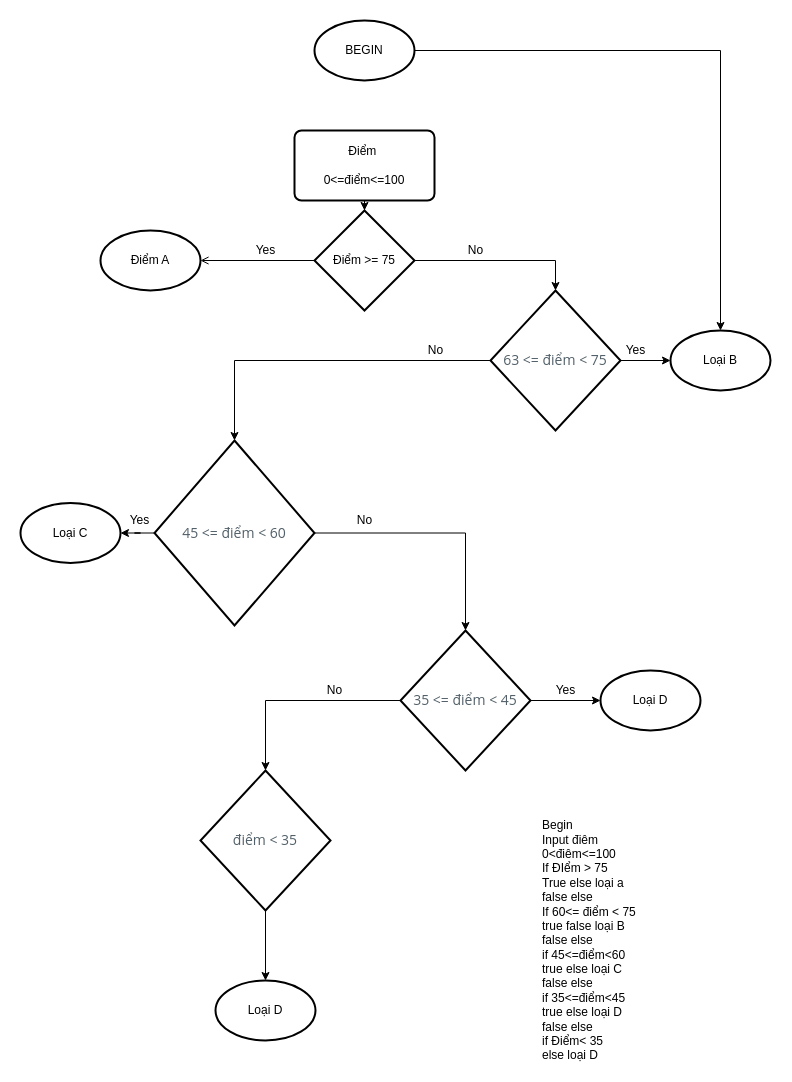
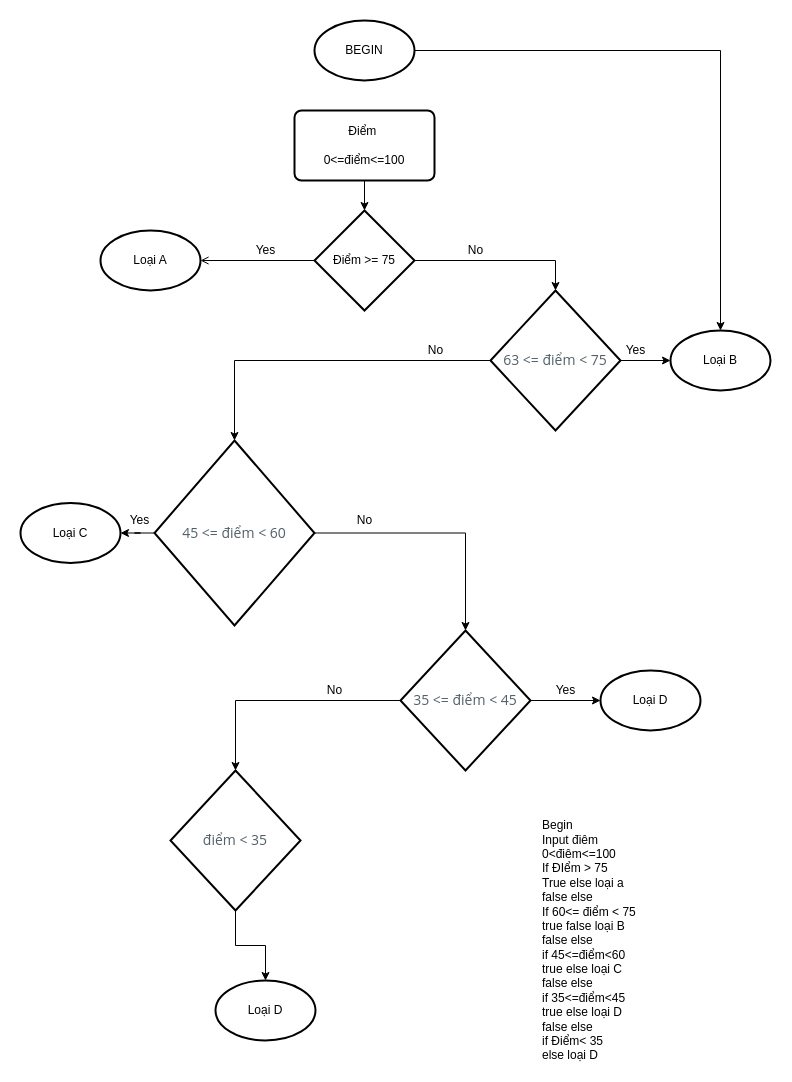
node "Điểm 0<=điểm<=100": moved (365, 166) -> (365, 146)
node "Điểm A": label "Điểm A" -> "Loại A"
node "điểm < 35": moved (266, 841) -> (236, 841)
